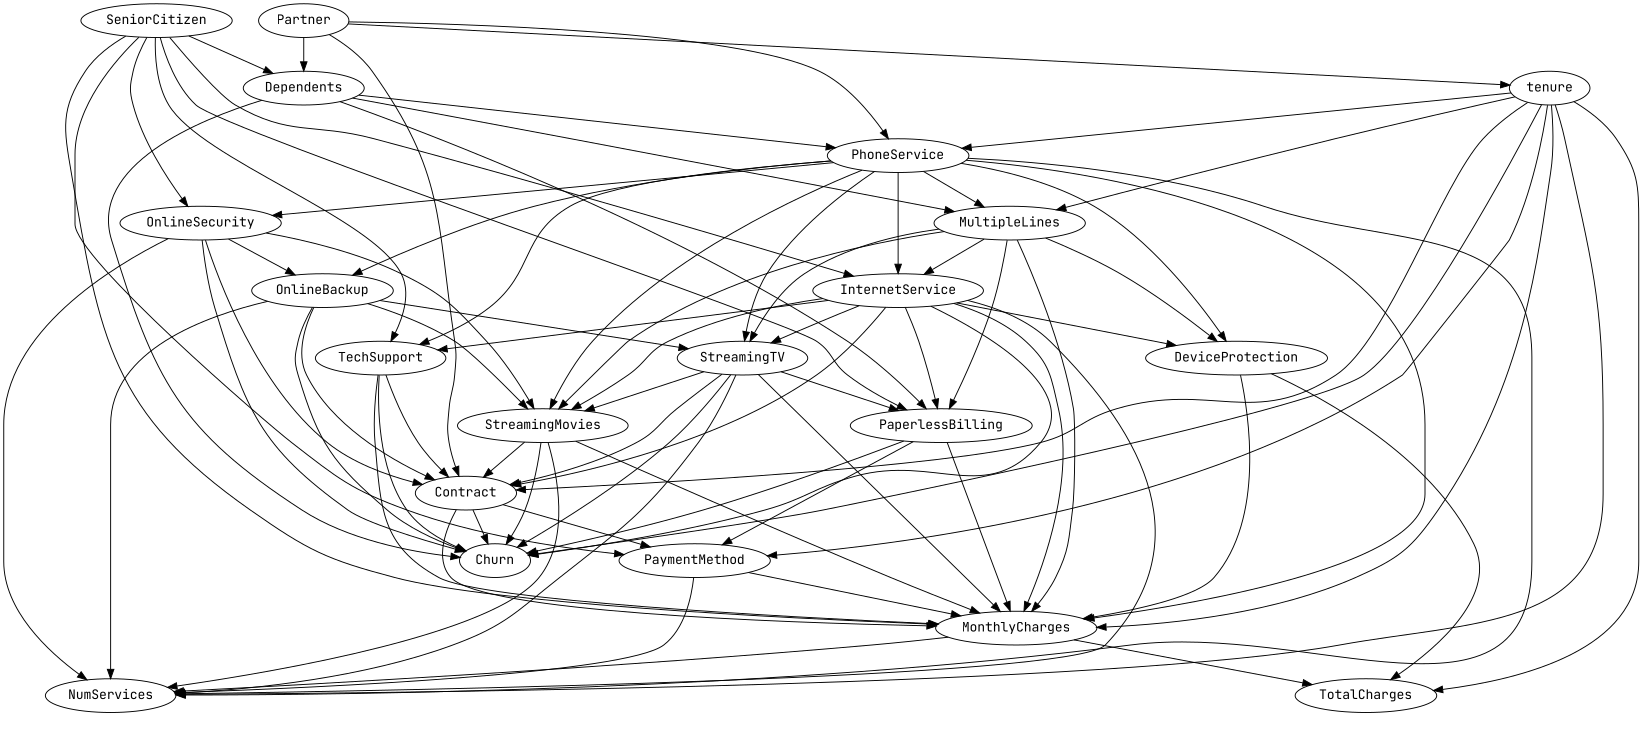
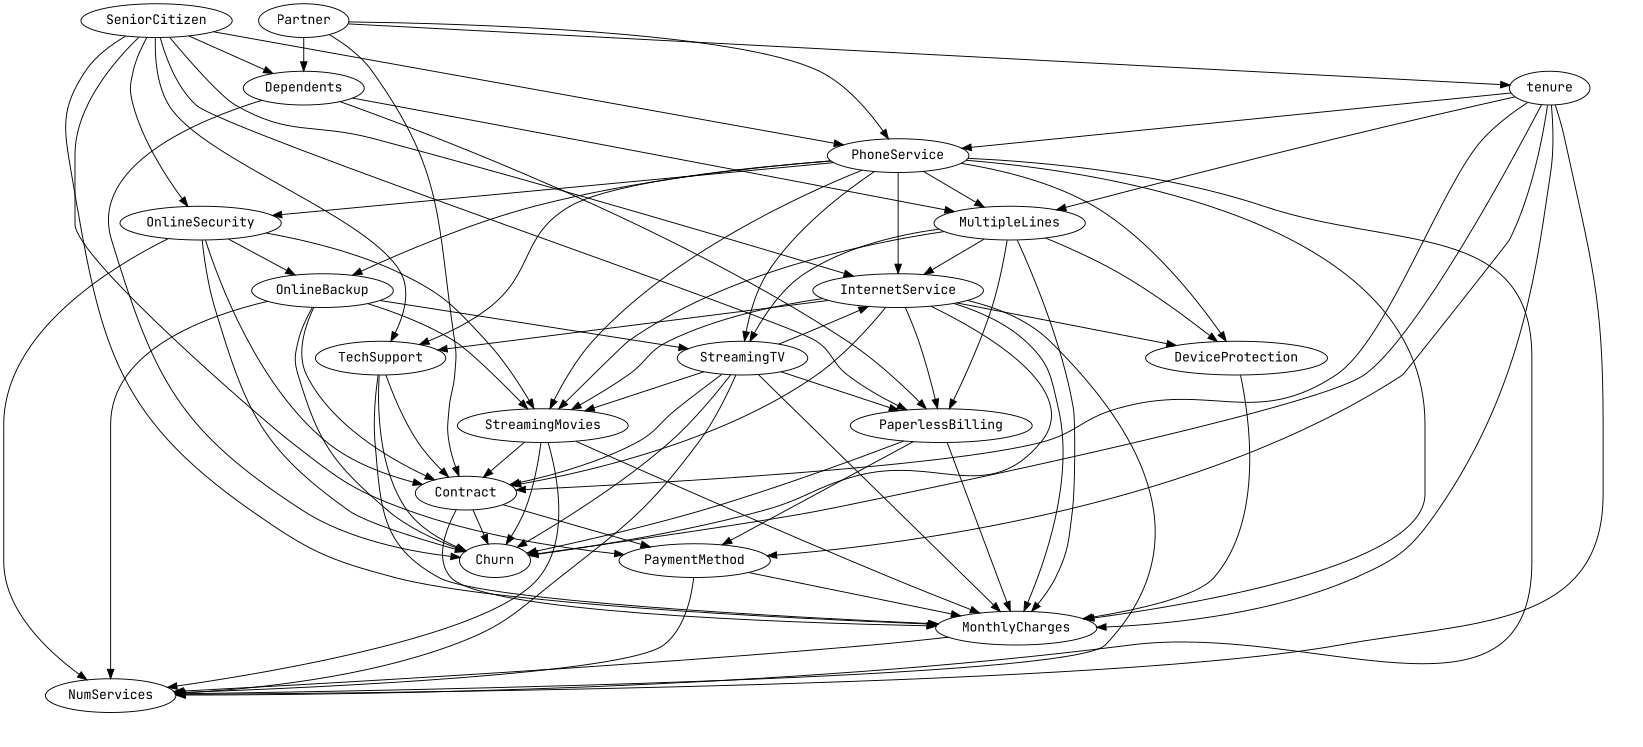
edge "Dependents" -> "PhoneService": now "SeniorCitizen" -> "PhoneService"
edge "InternetService" -> "StreamingTV": reversed
node "TotalCharges": removed
